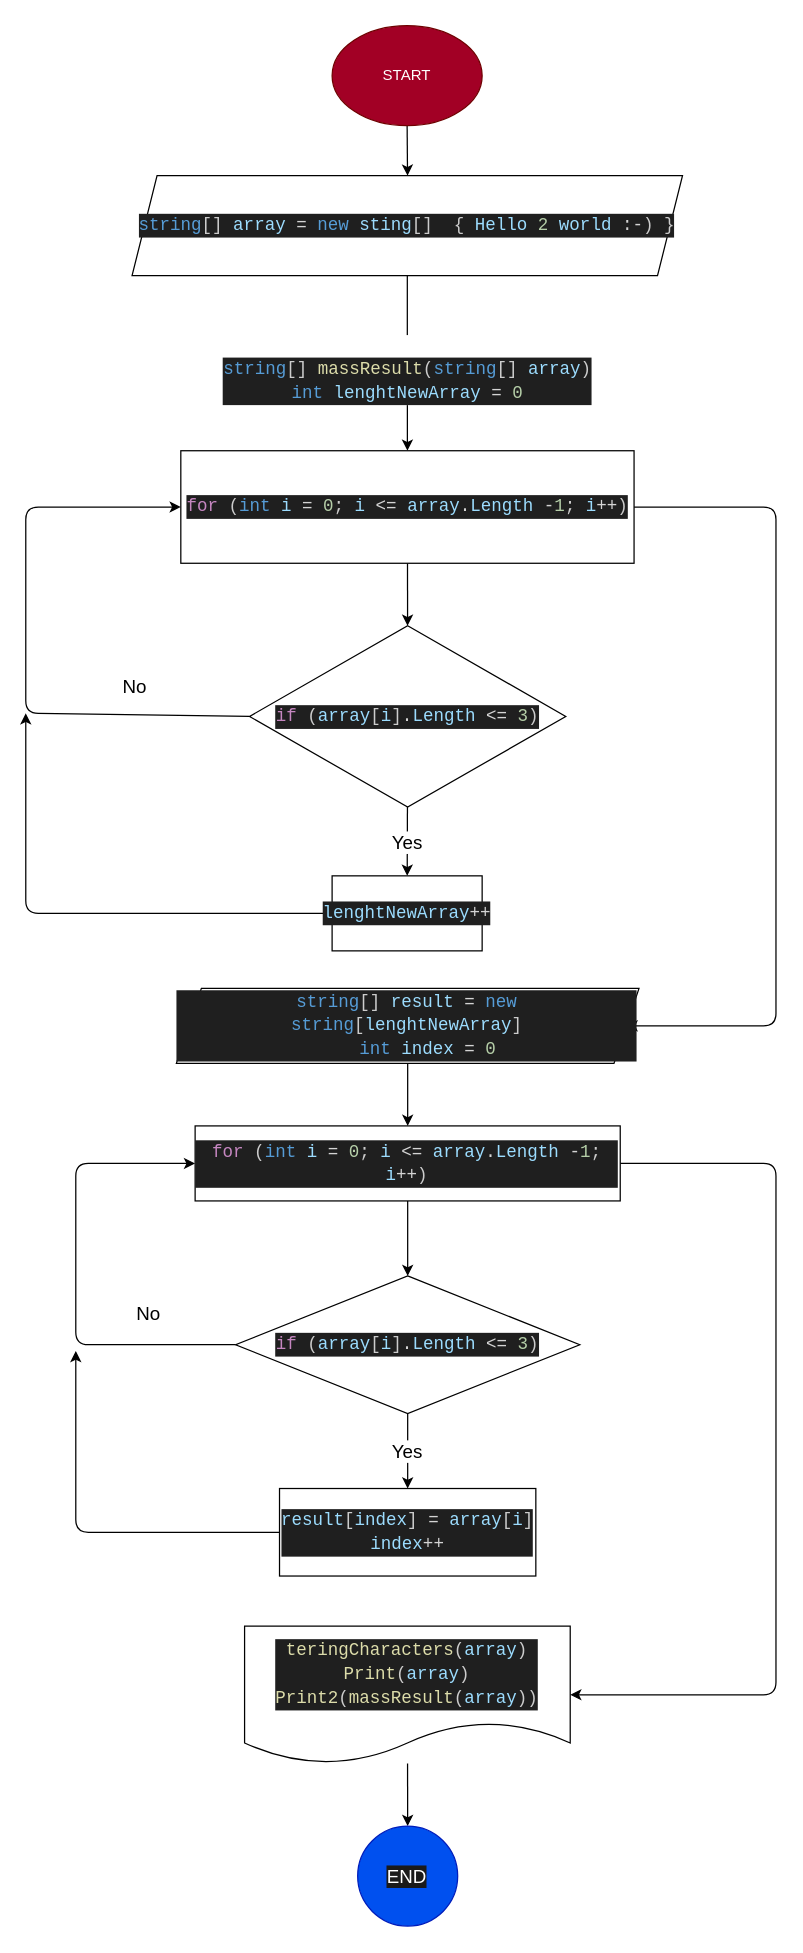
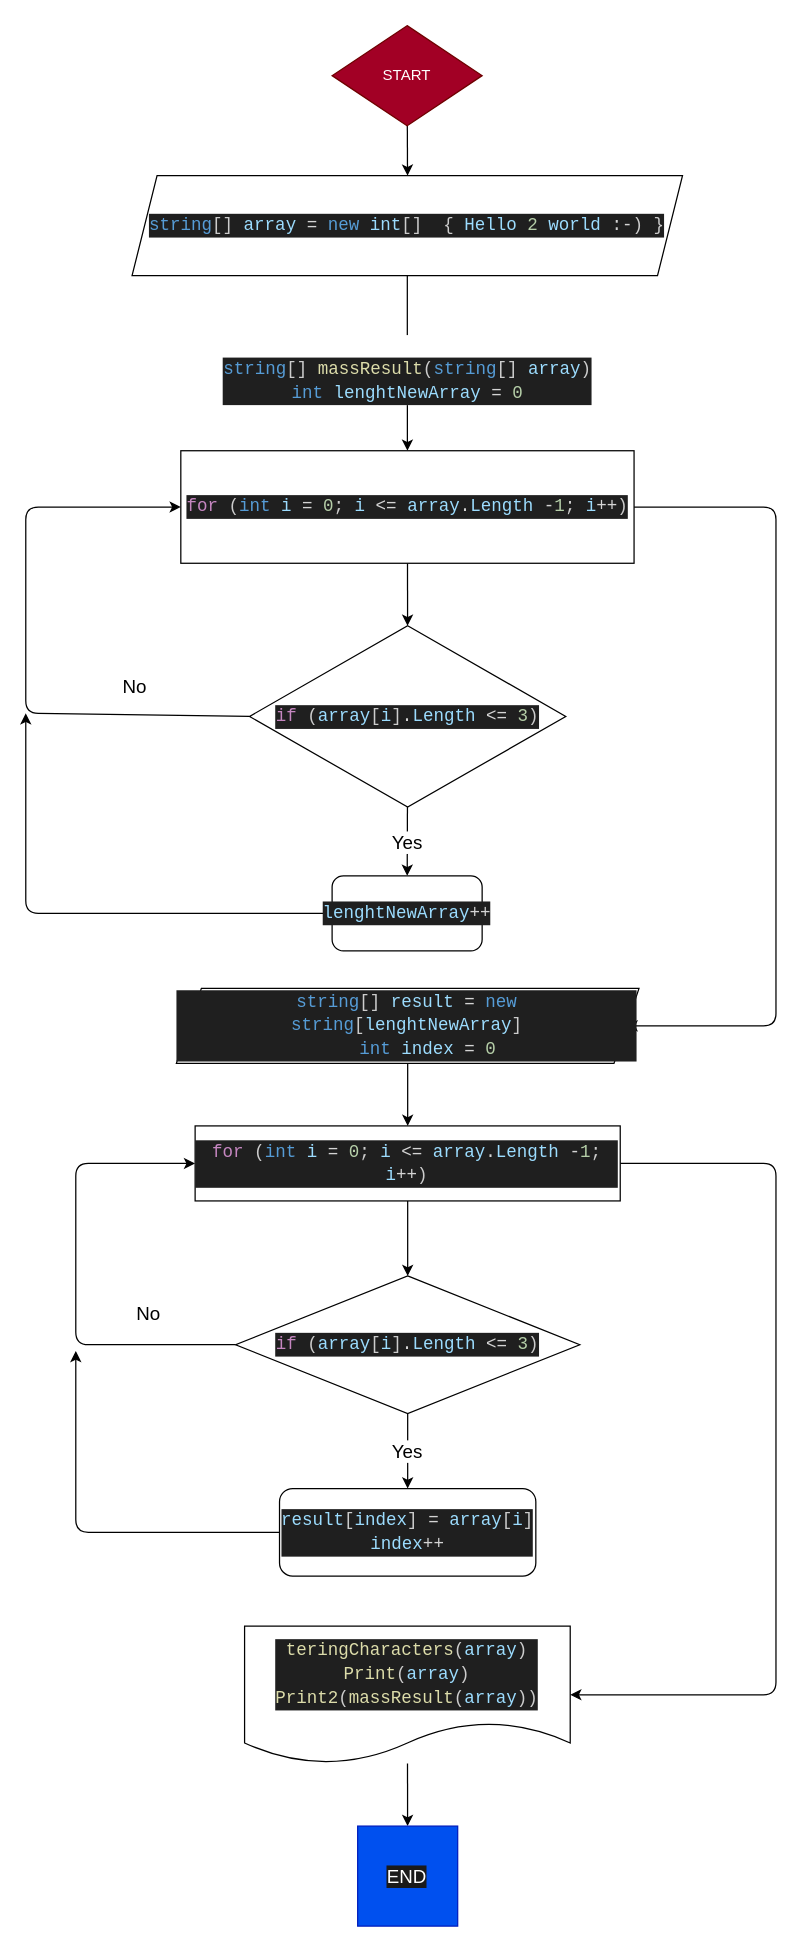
node "START": shape ellipse -> diamond
node "string[] array = new sting[] { Hello 2 world :-) }": label "string[] array = new sting[] { Hello 2 world :-) }" -> "string[] array = new int[] { Hello 2 world :-) }"
node "lenghtNewArray++": shape rectangle -> rounded rectangle
node "result[index] = array[i] index++": shape rectangle -> rounded rectangle
node "END": shape ellipse -> rectangle
